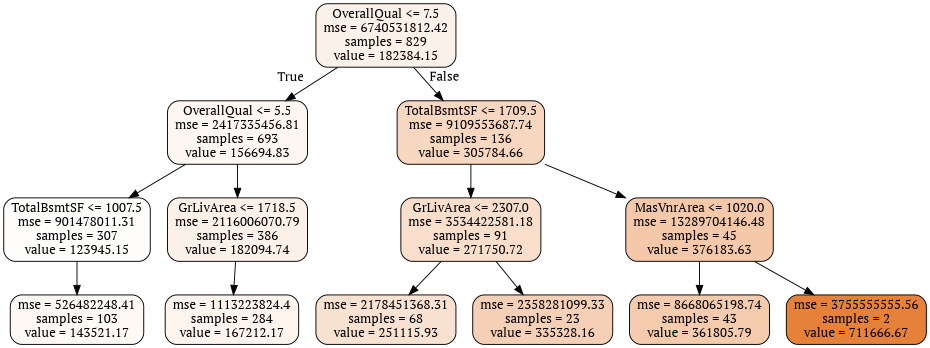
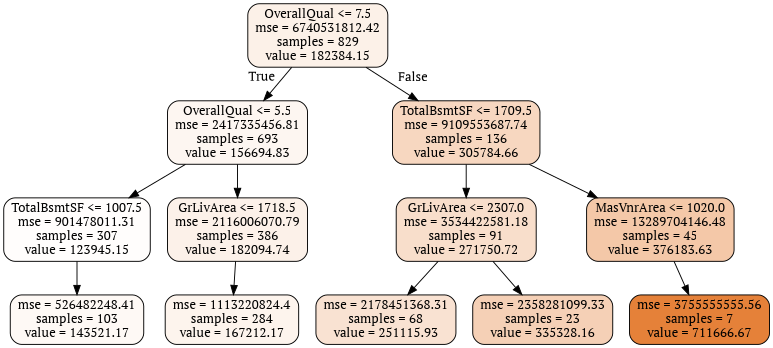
node "mse = 1113223824.4 samples = 284 value = 167212.17": label "mse = 1113223824.4 samples = 284 value = 167212.17" -> "mse = 1113220824.4 samples = 284 value = 167212.17"
node "mse = 8668065198.74 samples = 43 value = 361805.79": removed
node "mse = 3755555555.56 samples = 2 value = 711666.67": label "mse = 3755555555.56 samples = 2 value = 711666.67" -> "mse = 3755555555.56 samples = 7 value = 711666.67"
